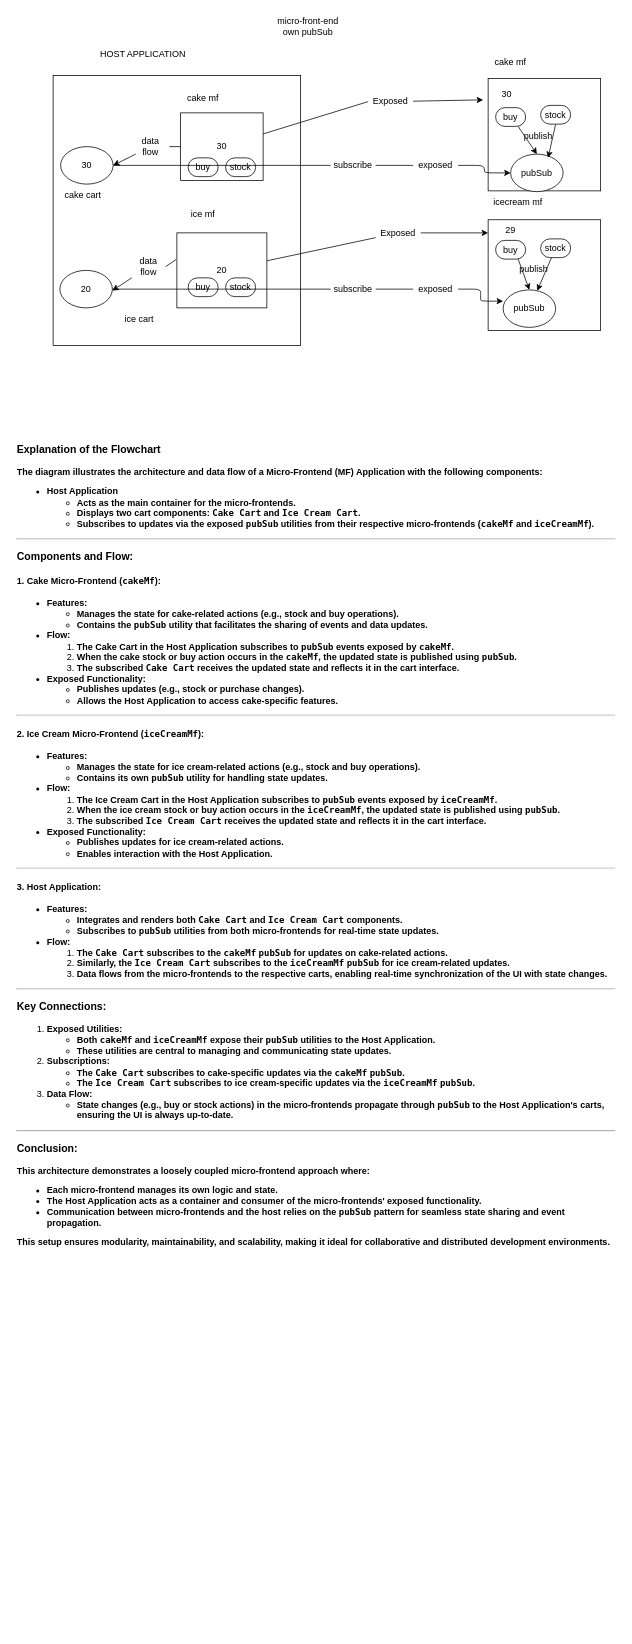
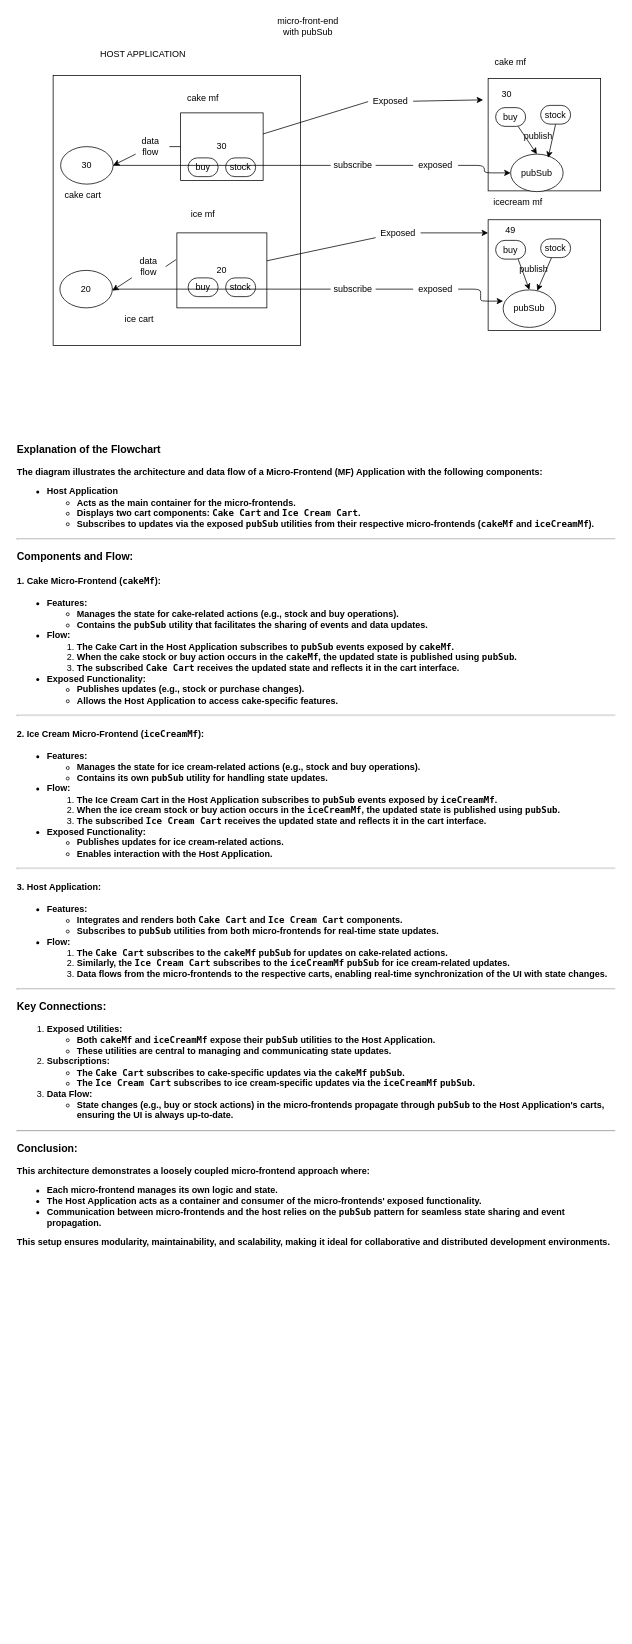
node "micro-front-end own pubSub": label "micro-front-end own pubSub" -> "micro-front-end with pubSub"
node "29": label "29" -> "49"
